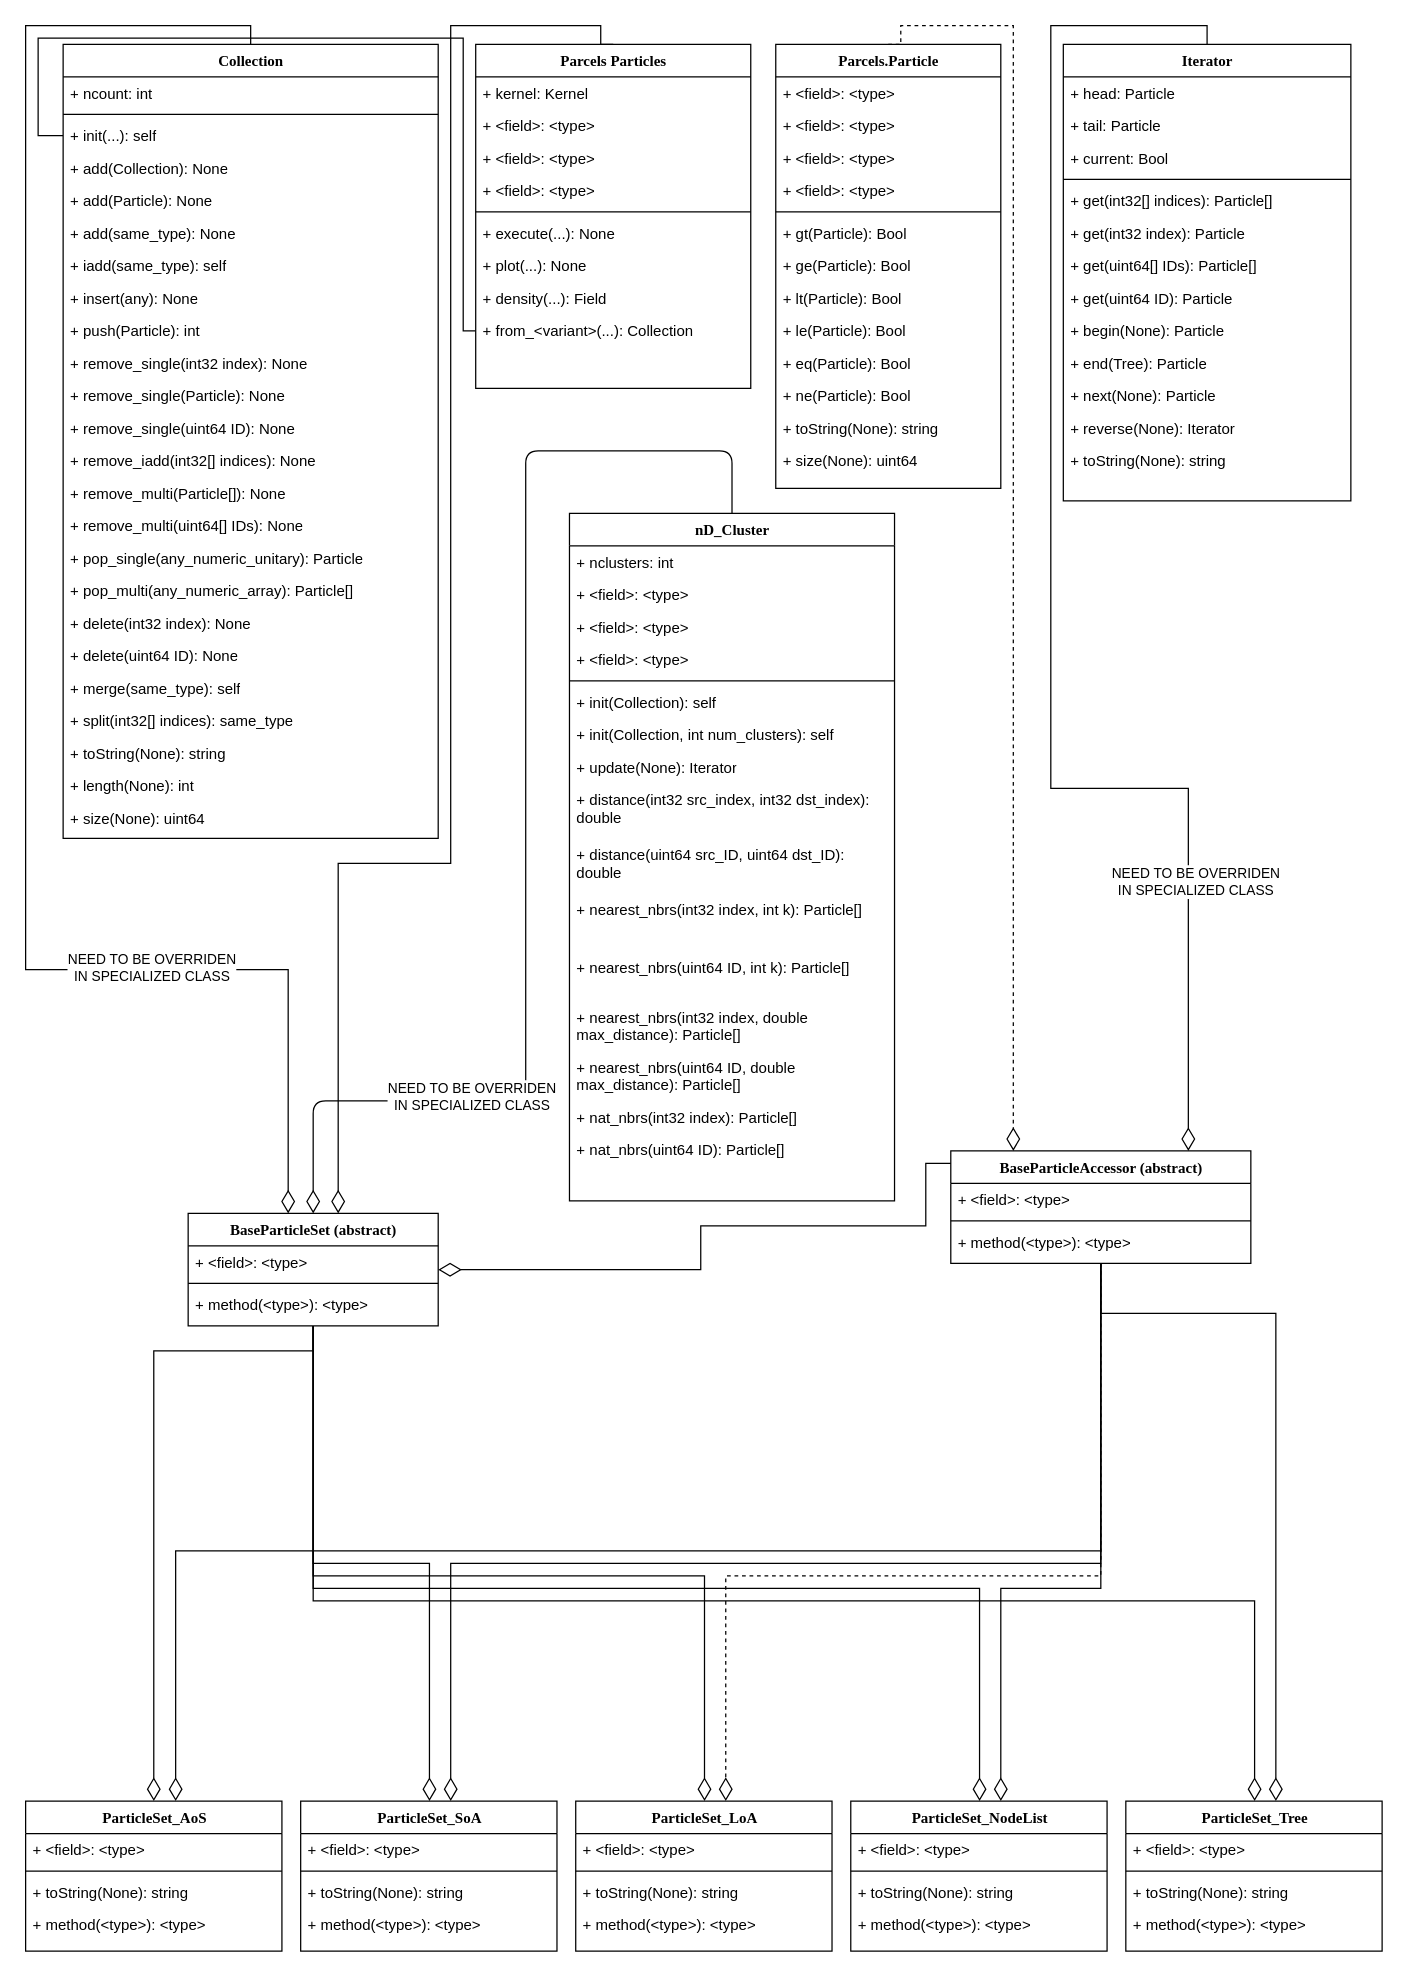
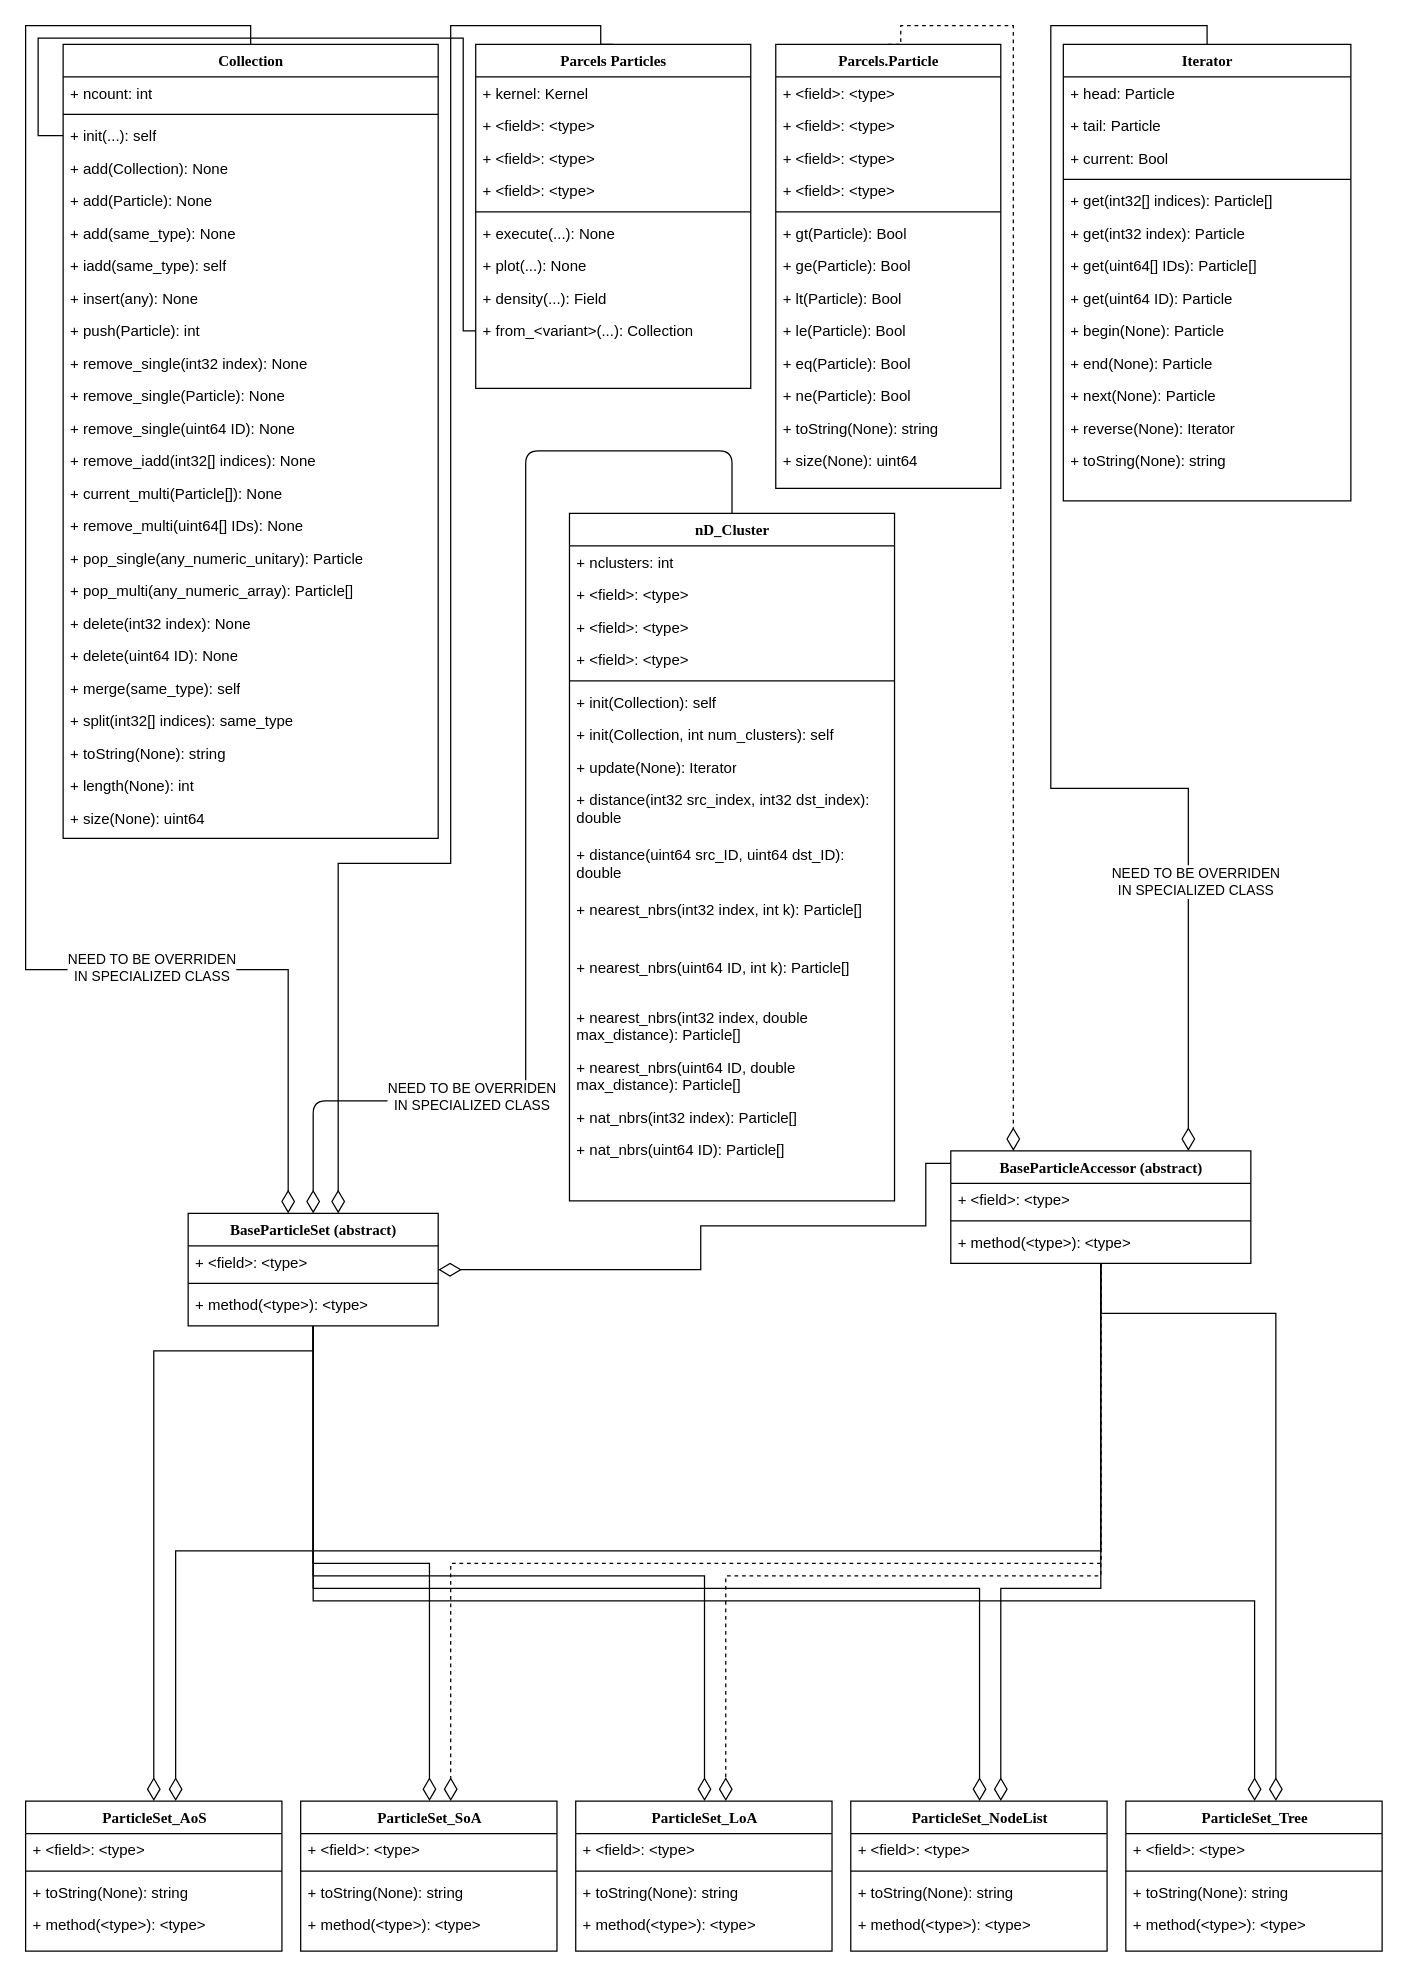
node "+ end(Tree): Particle": label "+ end(Tree): Particle" -> "+ end(None): Particle"
node "+ remove_multi(Particle[]): None": label "+ remove_multi(Particle[]): None" -> "+ current_multi(Particle[]): None"
edge "BaseParticleAccessor (abstract)" -> "ParticleSet_SoA": style solid -> dashed
